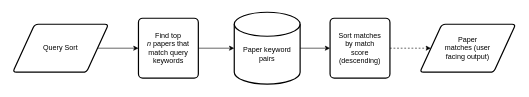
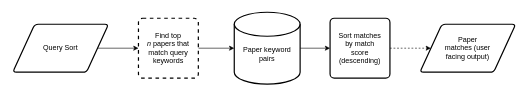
node "Find top n papers that match query keywords": style solid -> dashed
